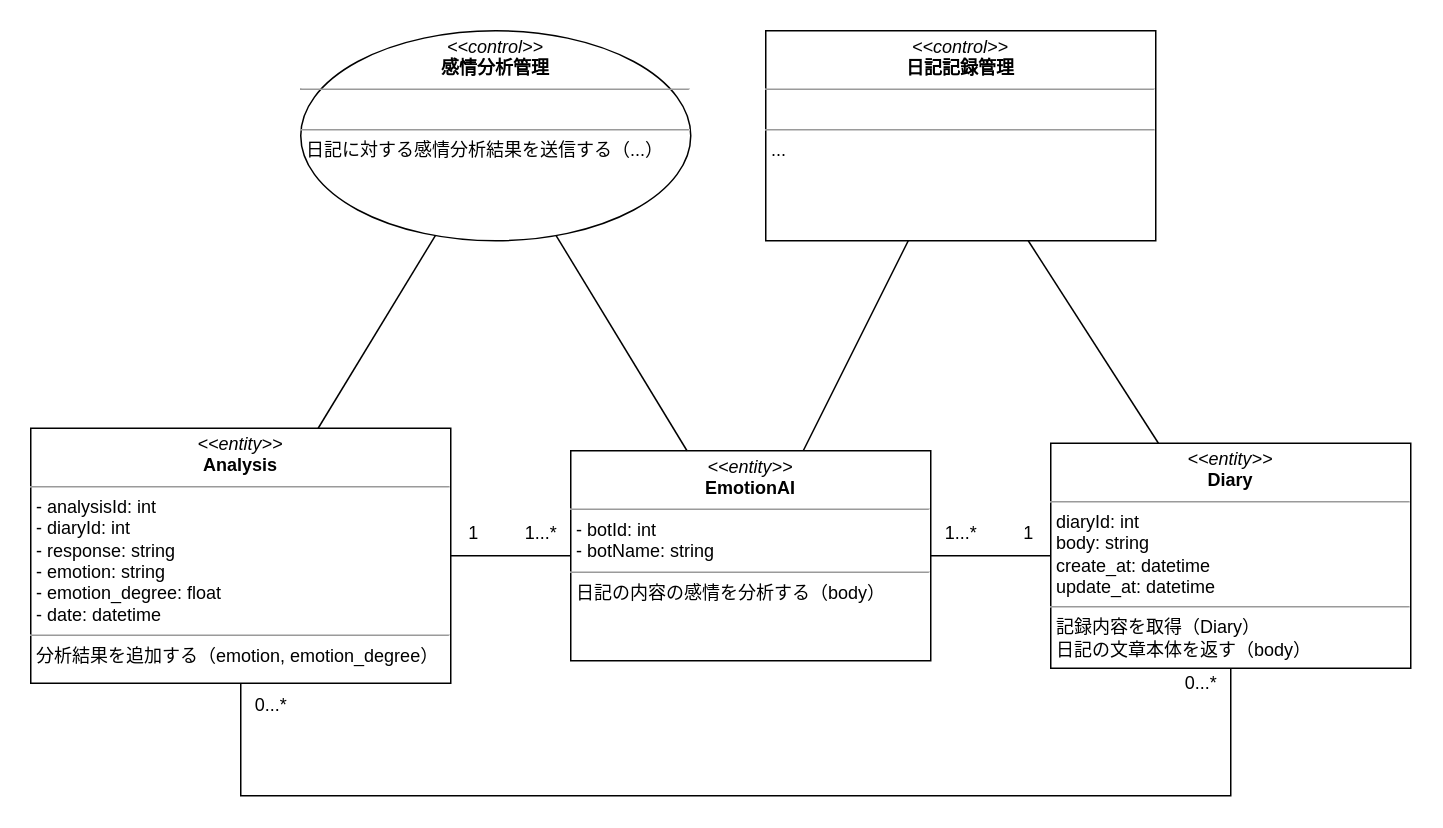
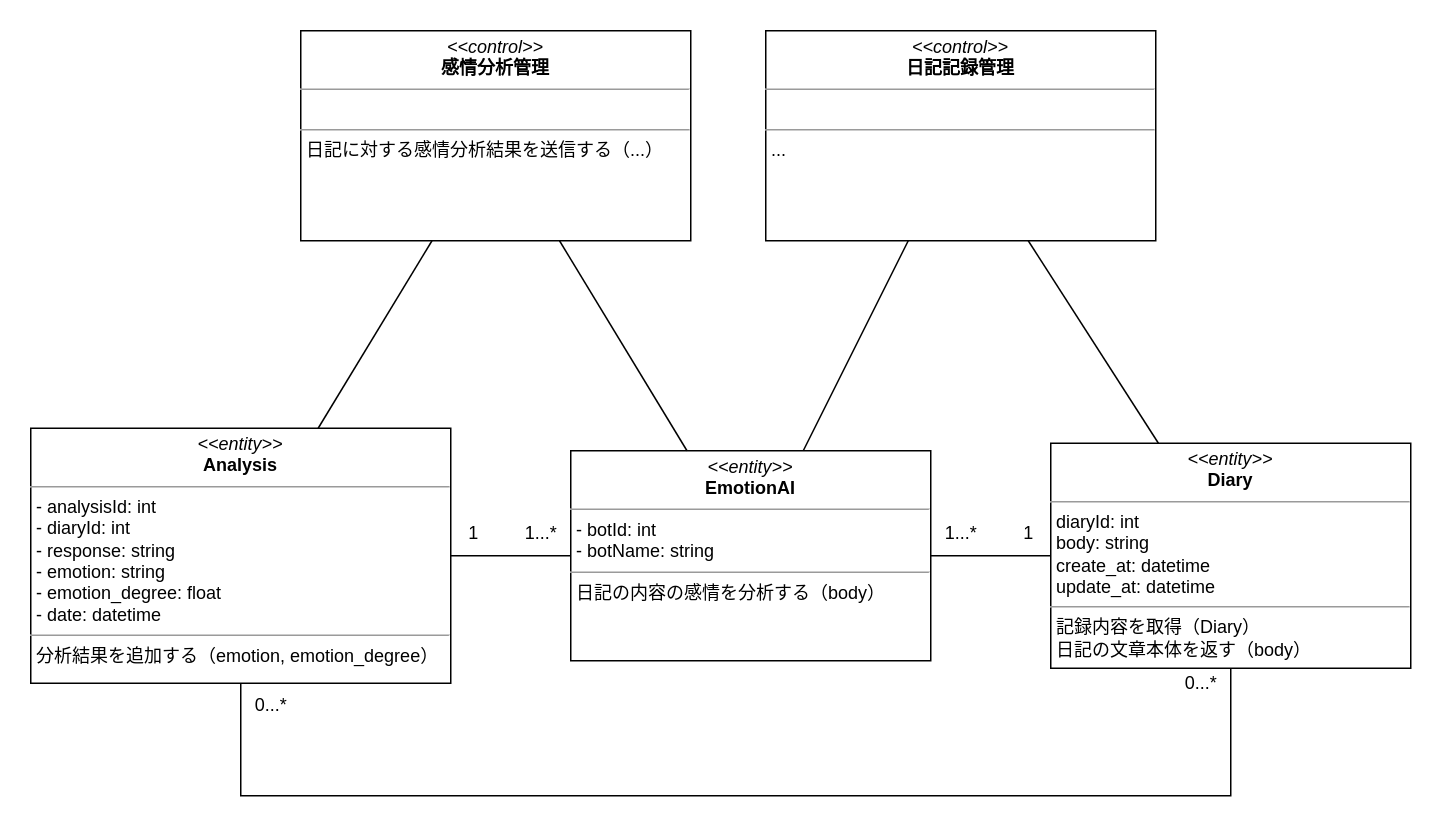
node "<<control>> 感情分析管理 日記に対する感情分析結果を送信する（...）": shape ellipse -> rectangle
